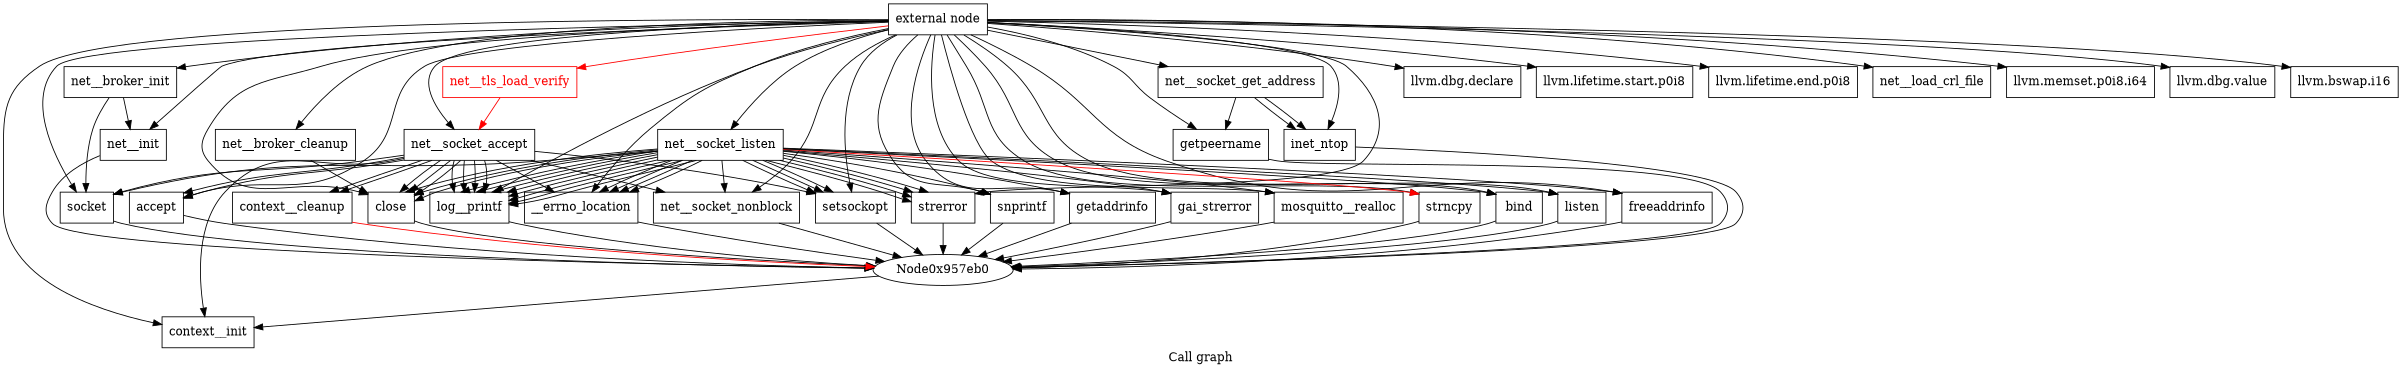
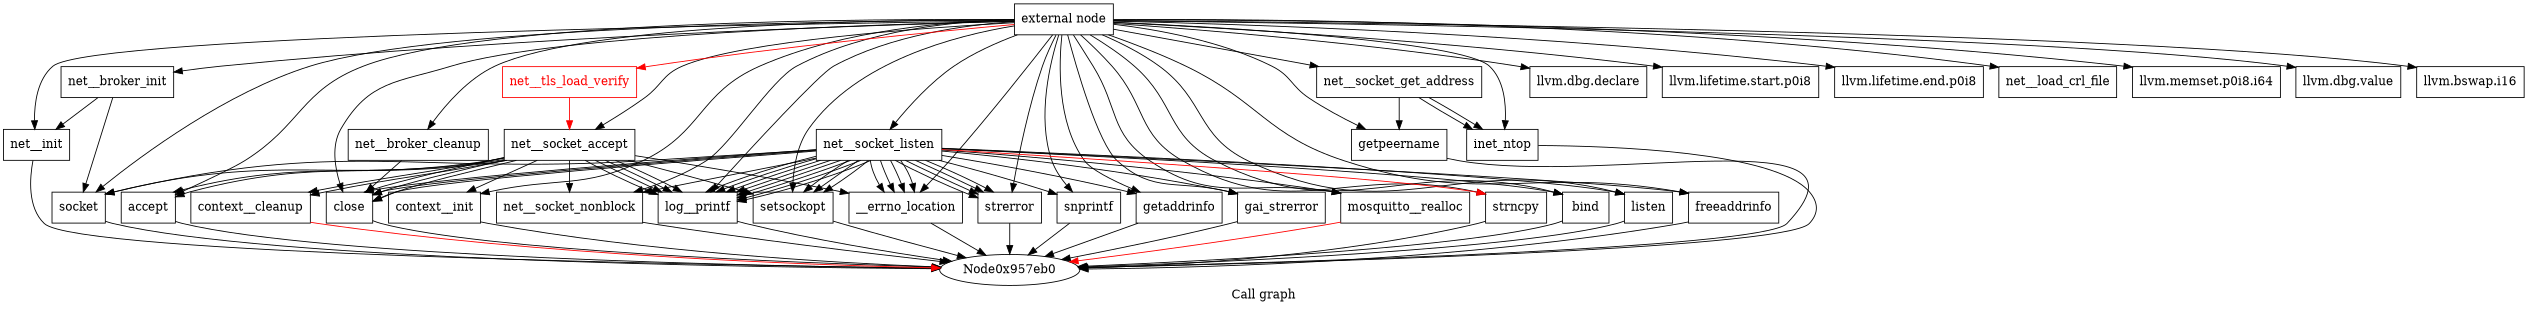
edge "mosquitto__realloc" -> "Node0x957eb0": color black -> red
edge "Node0x957eb0" -> "context__init": reversed
